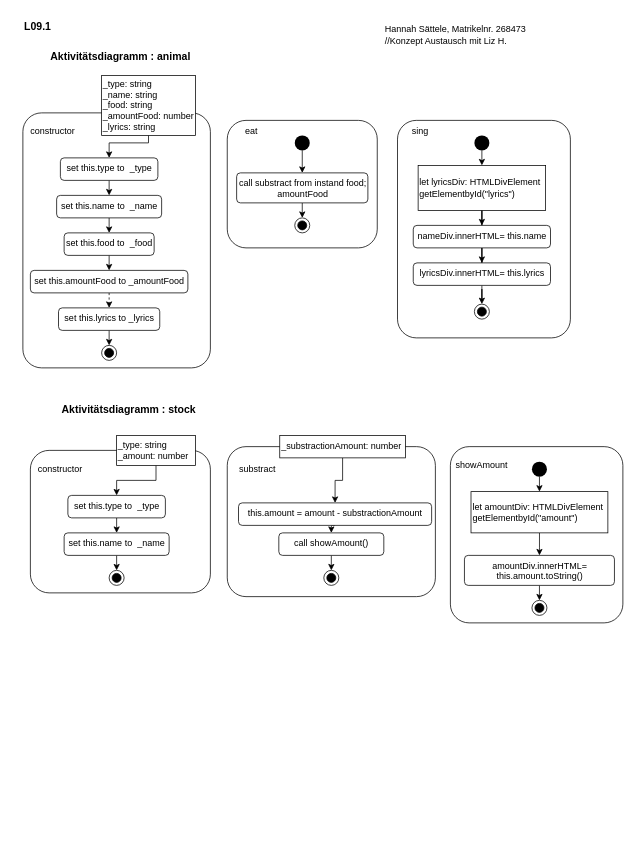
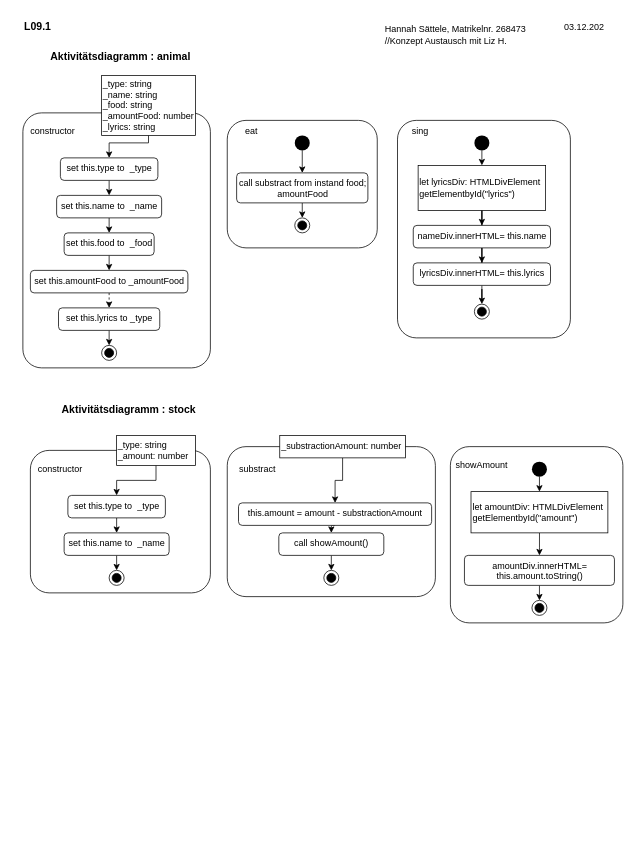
node "03.12.202": added
node "set this.lyrics to _lyrics": label "set this.lyrics to _lyrics" -> "set this.lyrics to _type"
